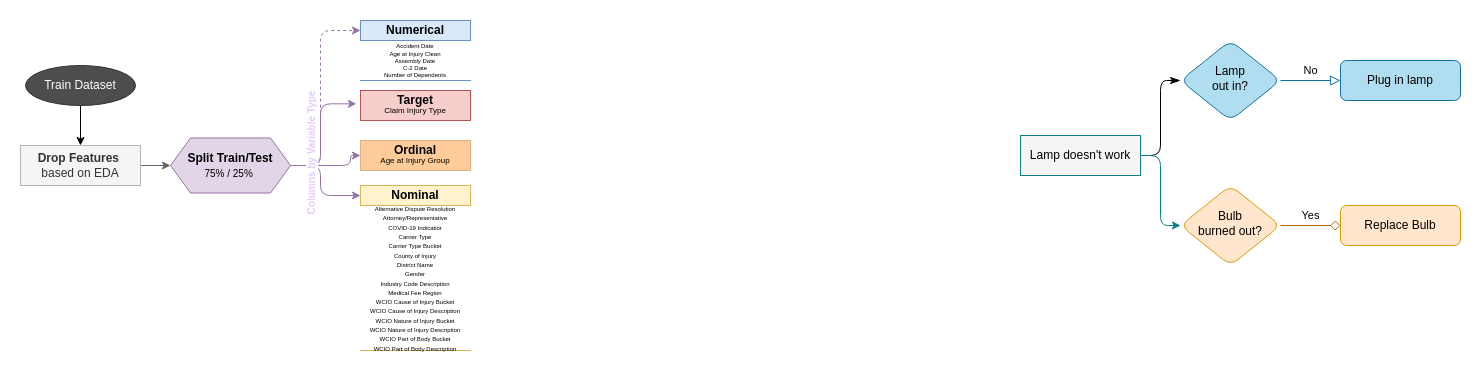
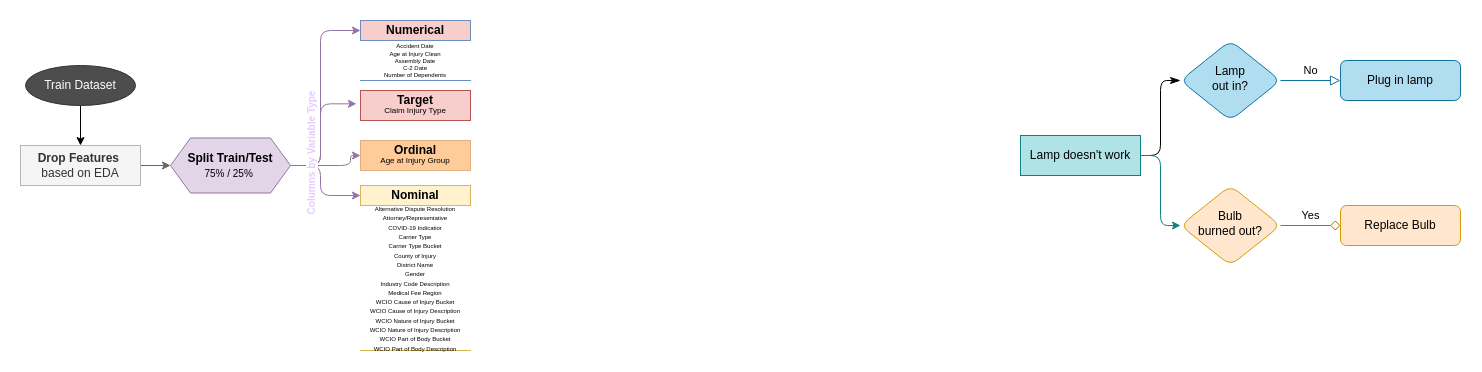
node "Numerical": fillcolor #dae8fc -> #f8cecc
edge "Split Train/Test 75% / 25%" -> "Numerical": style dashed -> solid
node "Lamp doesn't work": fillcolor #f5f5f5 -> #b0e3e6
